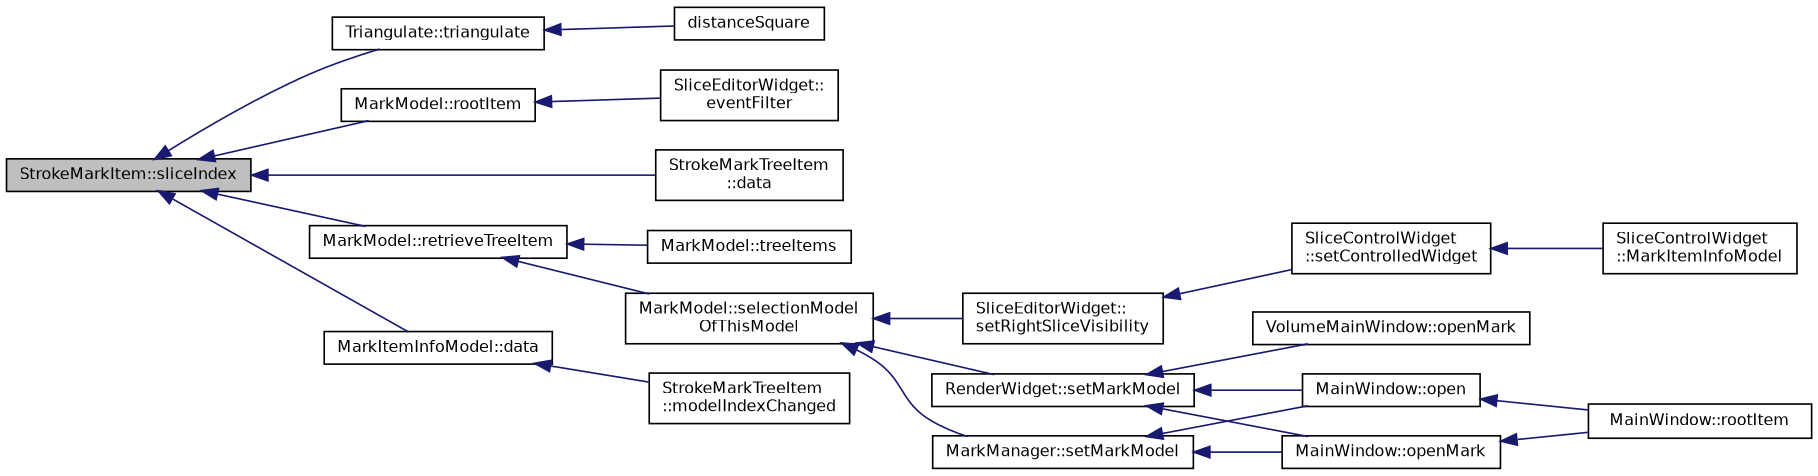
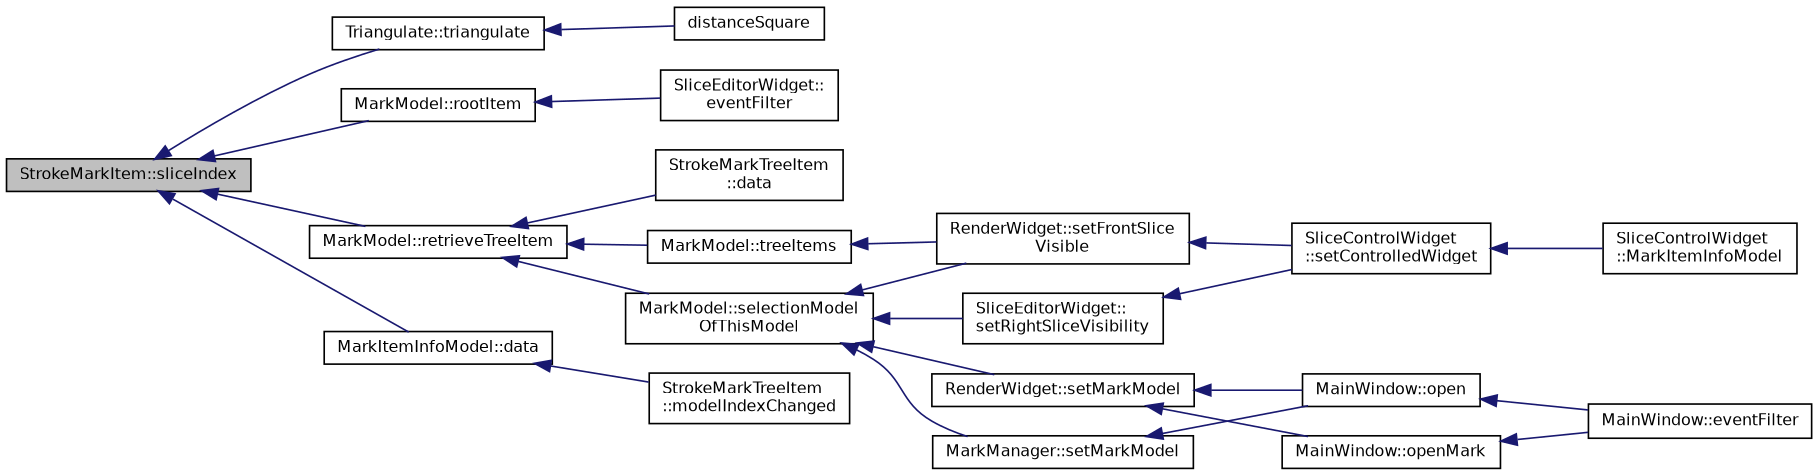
edge "StrokeMarkTreeItem ::data" -> "StrokeMarkItem::sliceIndex": now "StrokeMarkTreeItem ::data" -> "MarkModel::retrieveTreeItem"
node "RenderWidget::setFrontSlice Visible": added
node "VolumeMainWindow::openMark": removed
node "MainWindow::rootItem": label "MainWindow::rootItem" -> "MainWindow::eventFilter"
edge "MainWindow::openMark" -> "MarkManager::setMarkModel": removed
